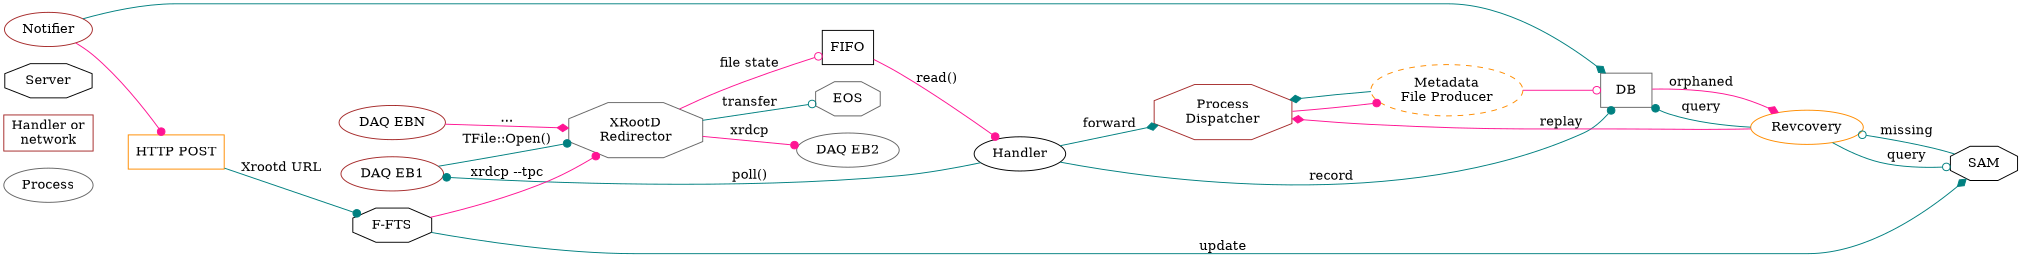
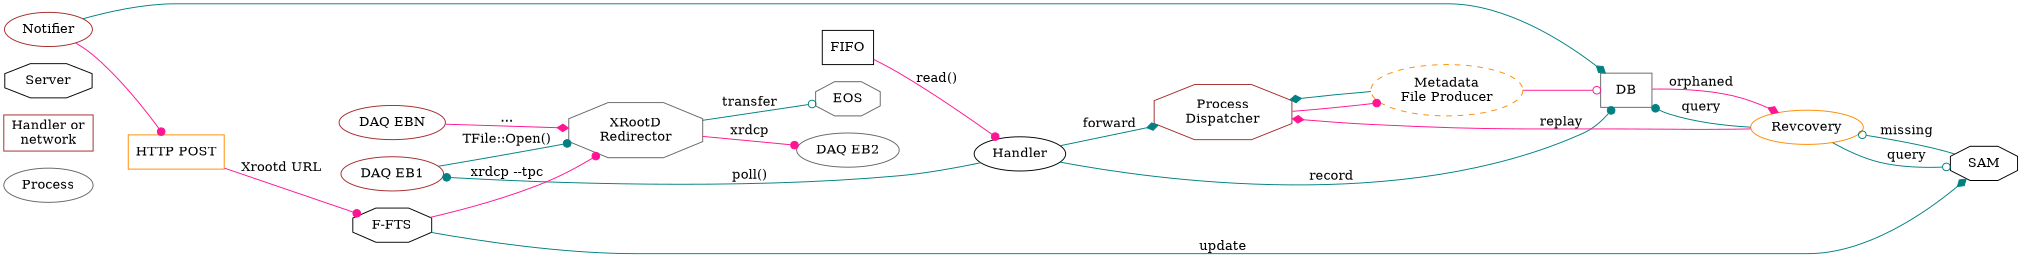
edge "XRootD Redirector" -> "FIFO": removed, label "file state"
edge "HTTP POST" -> "F-FTS": color teal -> deeppink
